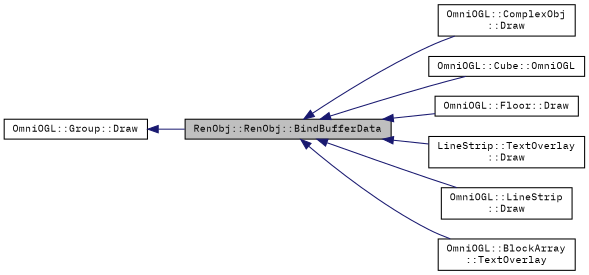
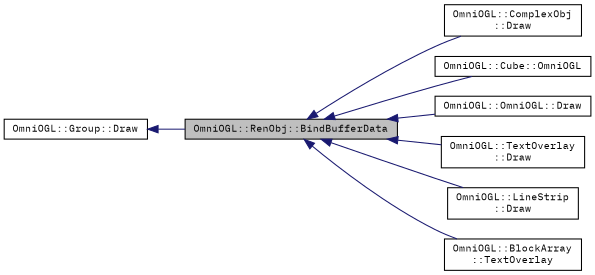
node "OmniOGL::Floor::Draw": label "OmniOGL::Floor::Draw" -> "OmniOGL::OmniOGL::Draw"
node "RenObj::RenObj::BindBufferData": label "RenObj::RenObj::BindBufferData" -> "OmniOGL::RenObj::BindBufferData"
node "LineStrip::TextOverlay ::Draw": label "LineStrip::TextOverlay ::Draw" -> "OmniOGL::TextOverlay ::Draw"
